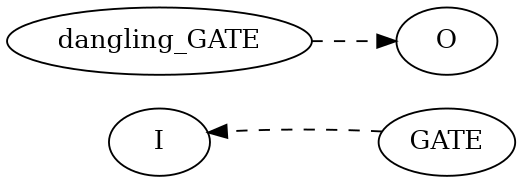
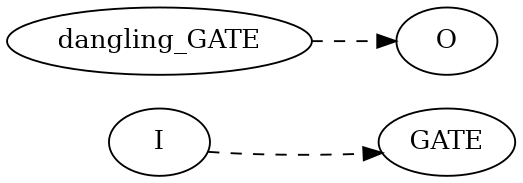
edge "GATE" -> "I": reversed
